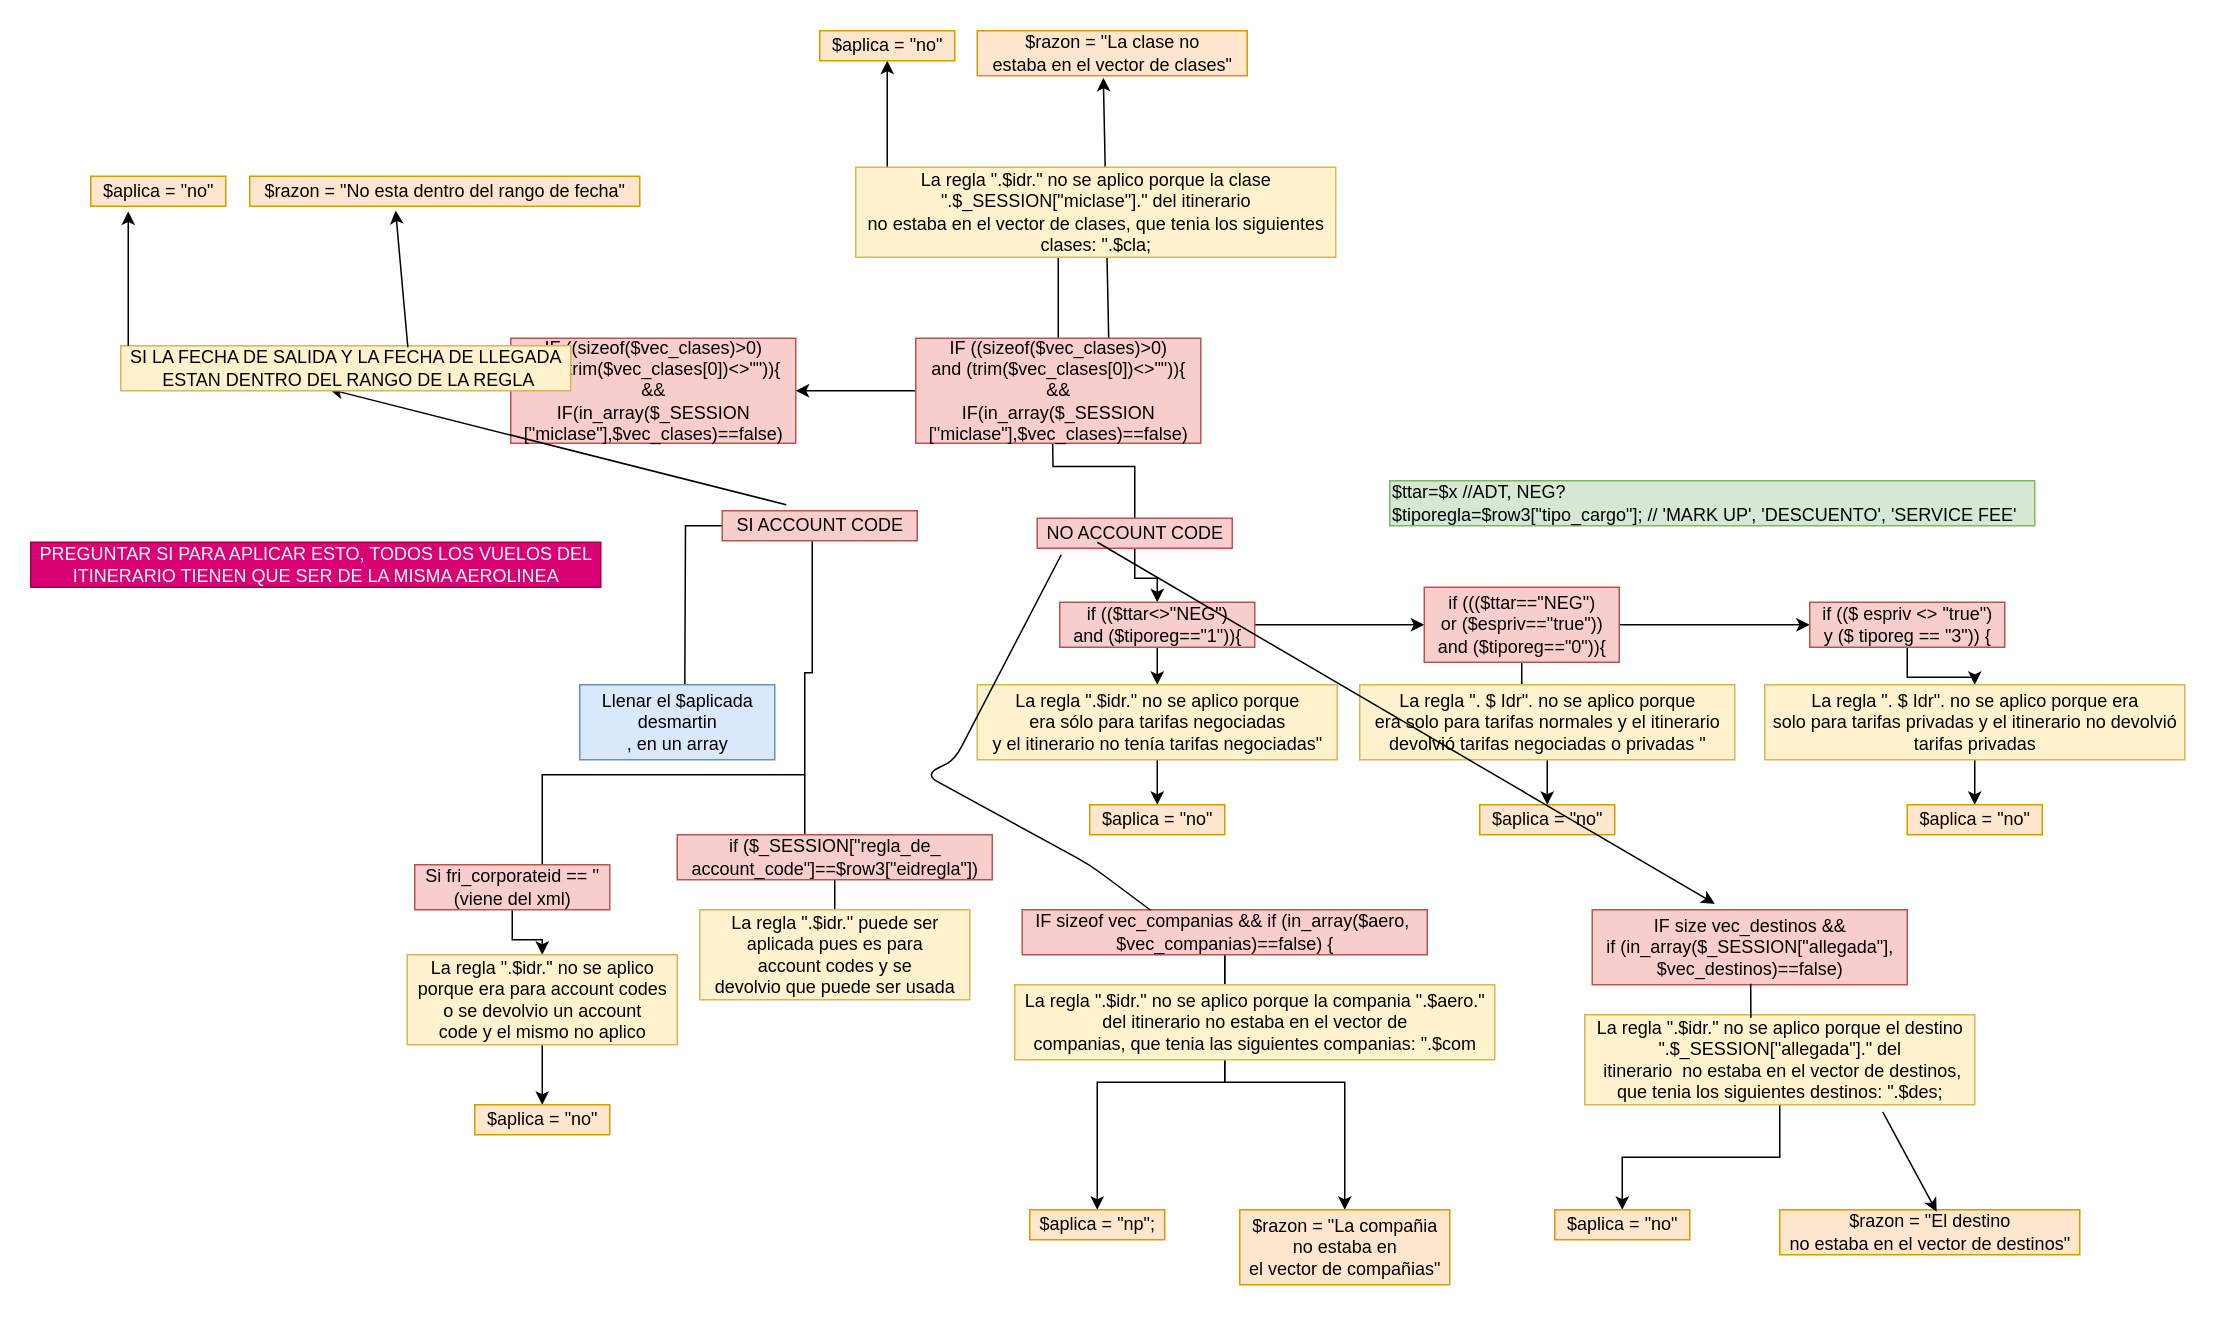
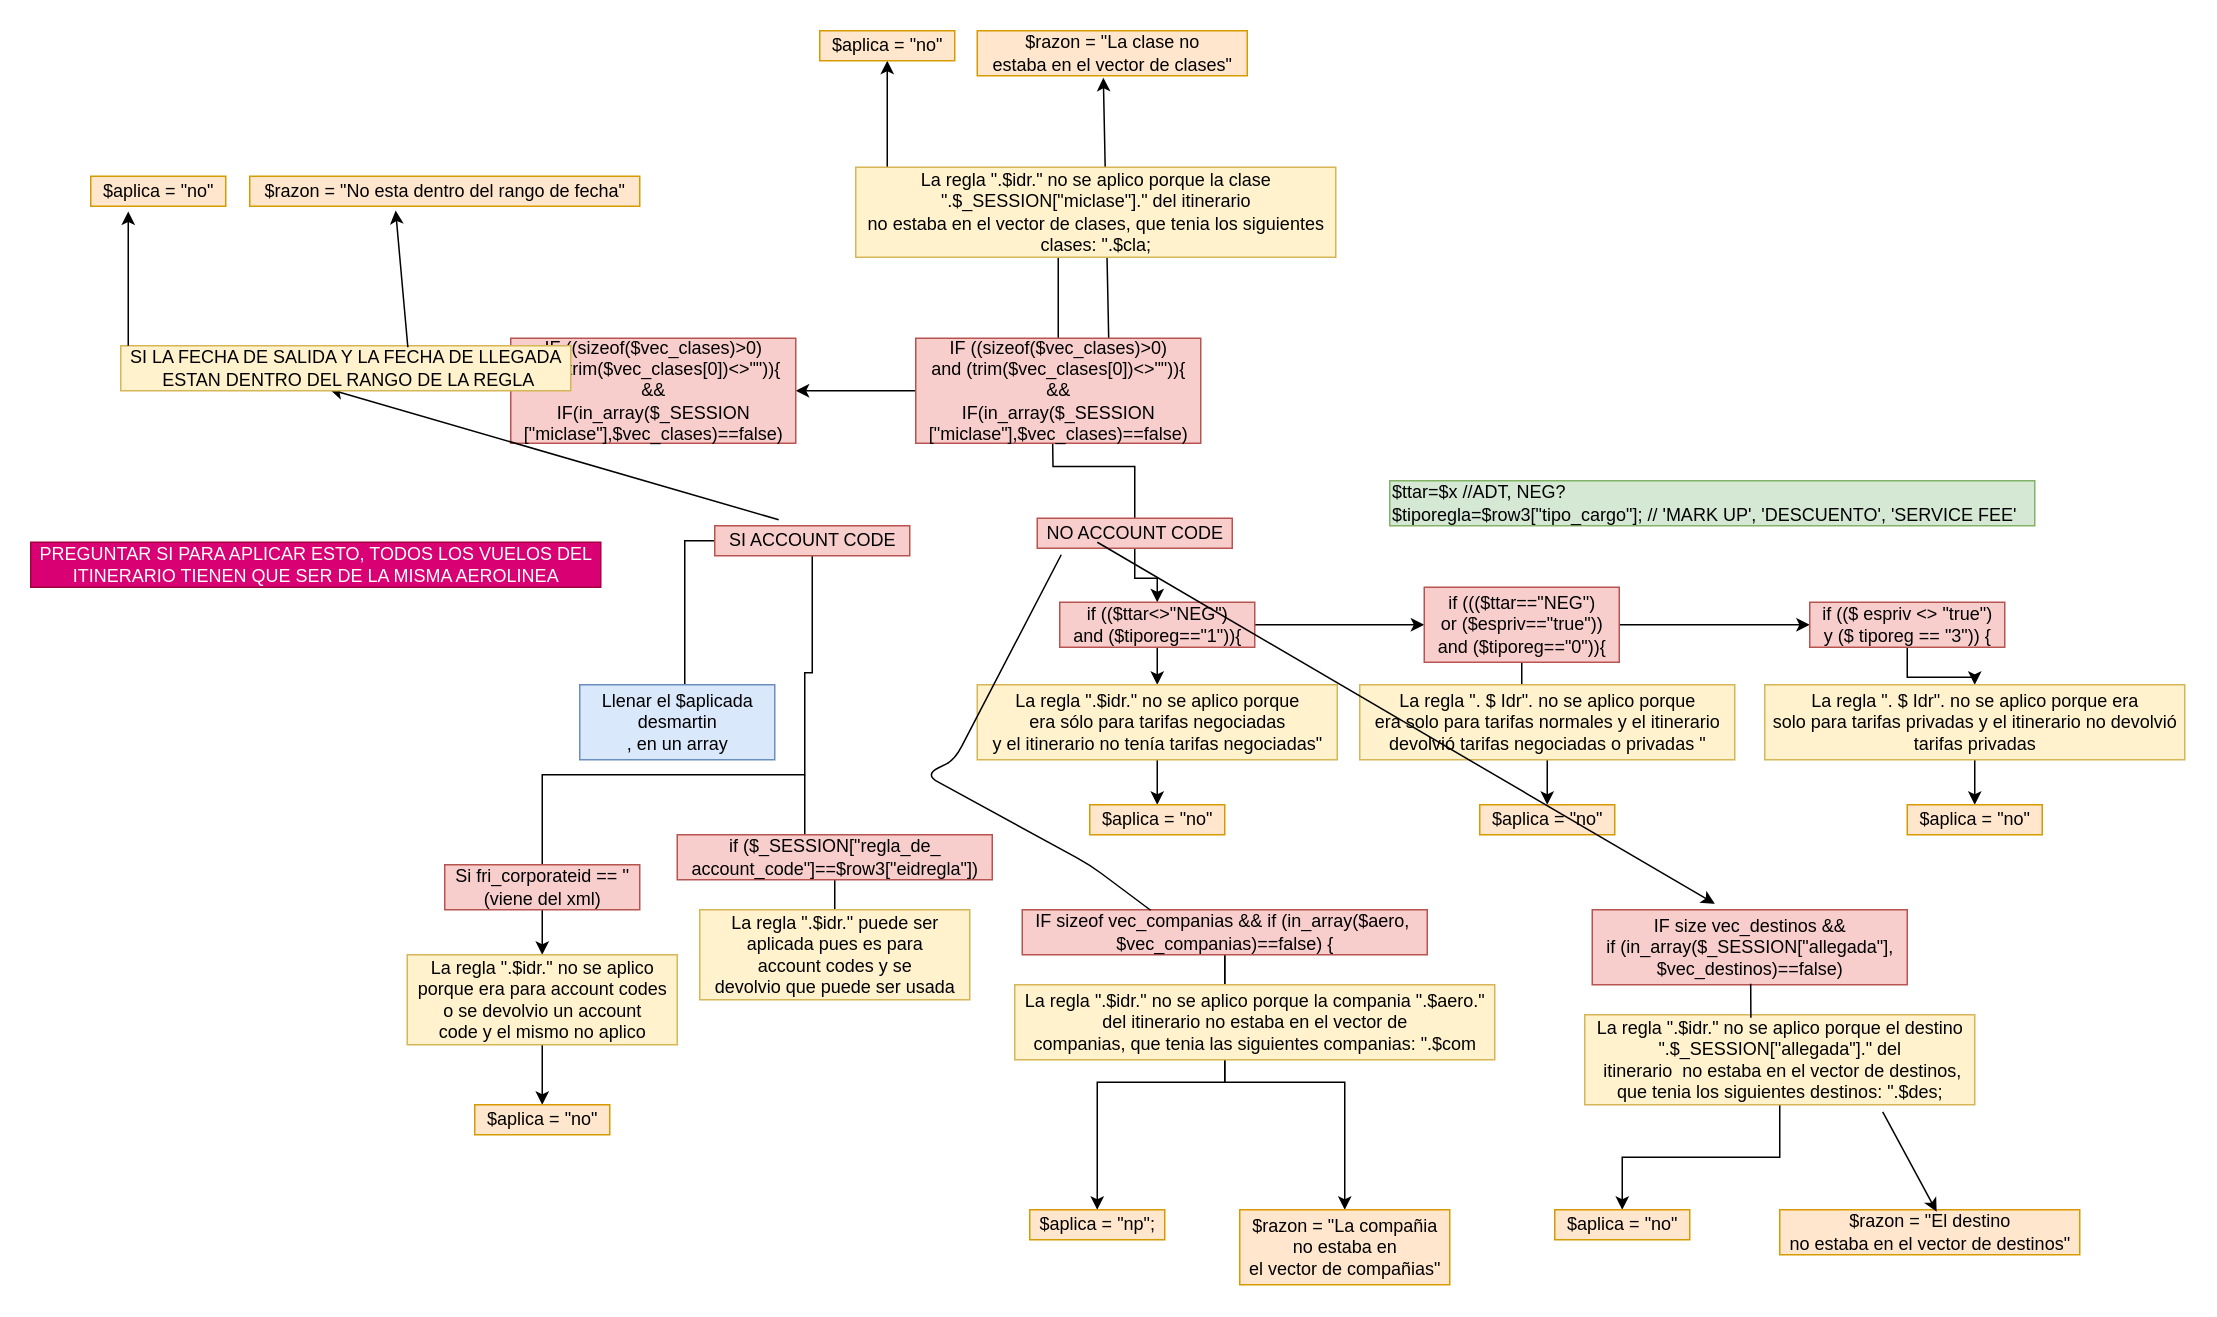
node "SI ACCOUNT CODE": moved (820, 526) -> (812, 541)
node "Si fri_corporateid == '' (viene del xml)": moved (512, 887) -> (542, 887)
